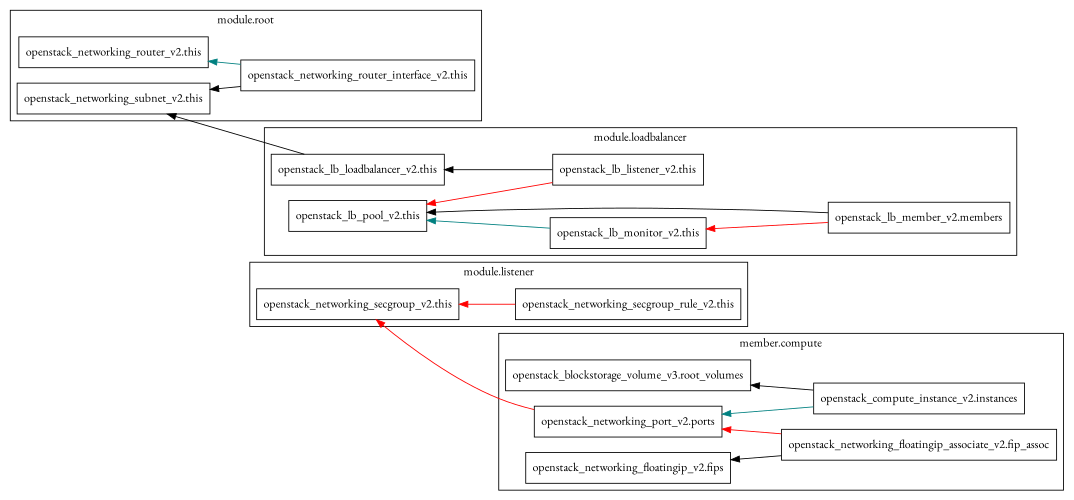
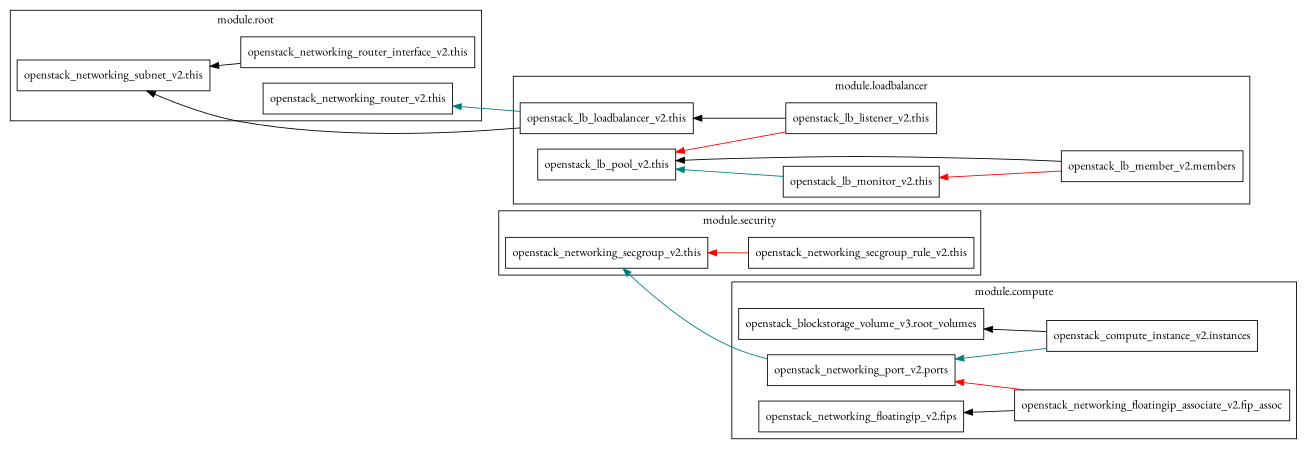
edge "openstack_networking_router_interface_v2.this" -> "openstack_networking_router_v2.this": now "openstack_lb_loadbalancer_v2.this" -> "openstack_networking_router_v2.this"
cluster "module.listener": label "module.listener" -> "module.security"
cluster "member.compute": label "member.compute" -> "module.compute"
edge "openstack_networking_port_v2.ports" -> "openstack_networking_secgroup_v2.this": color red -> teal
